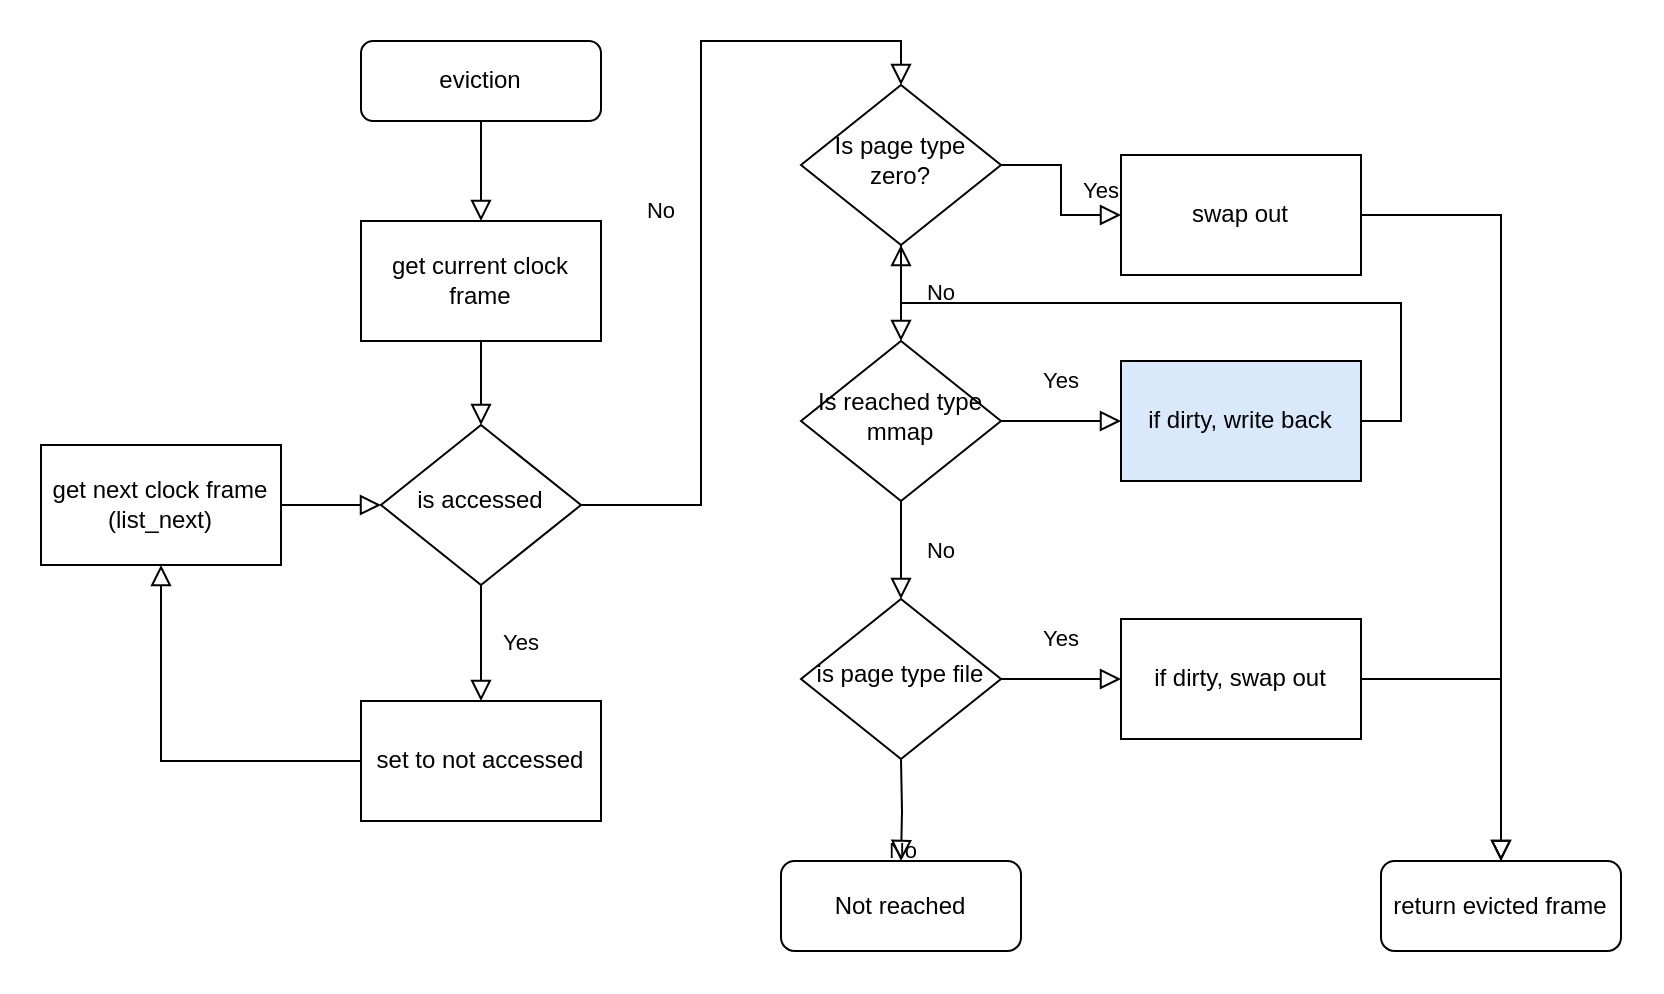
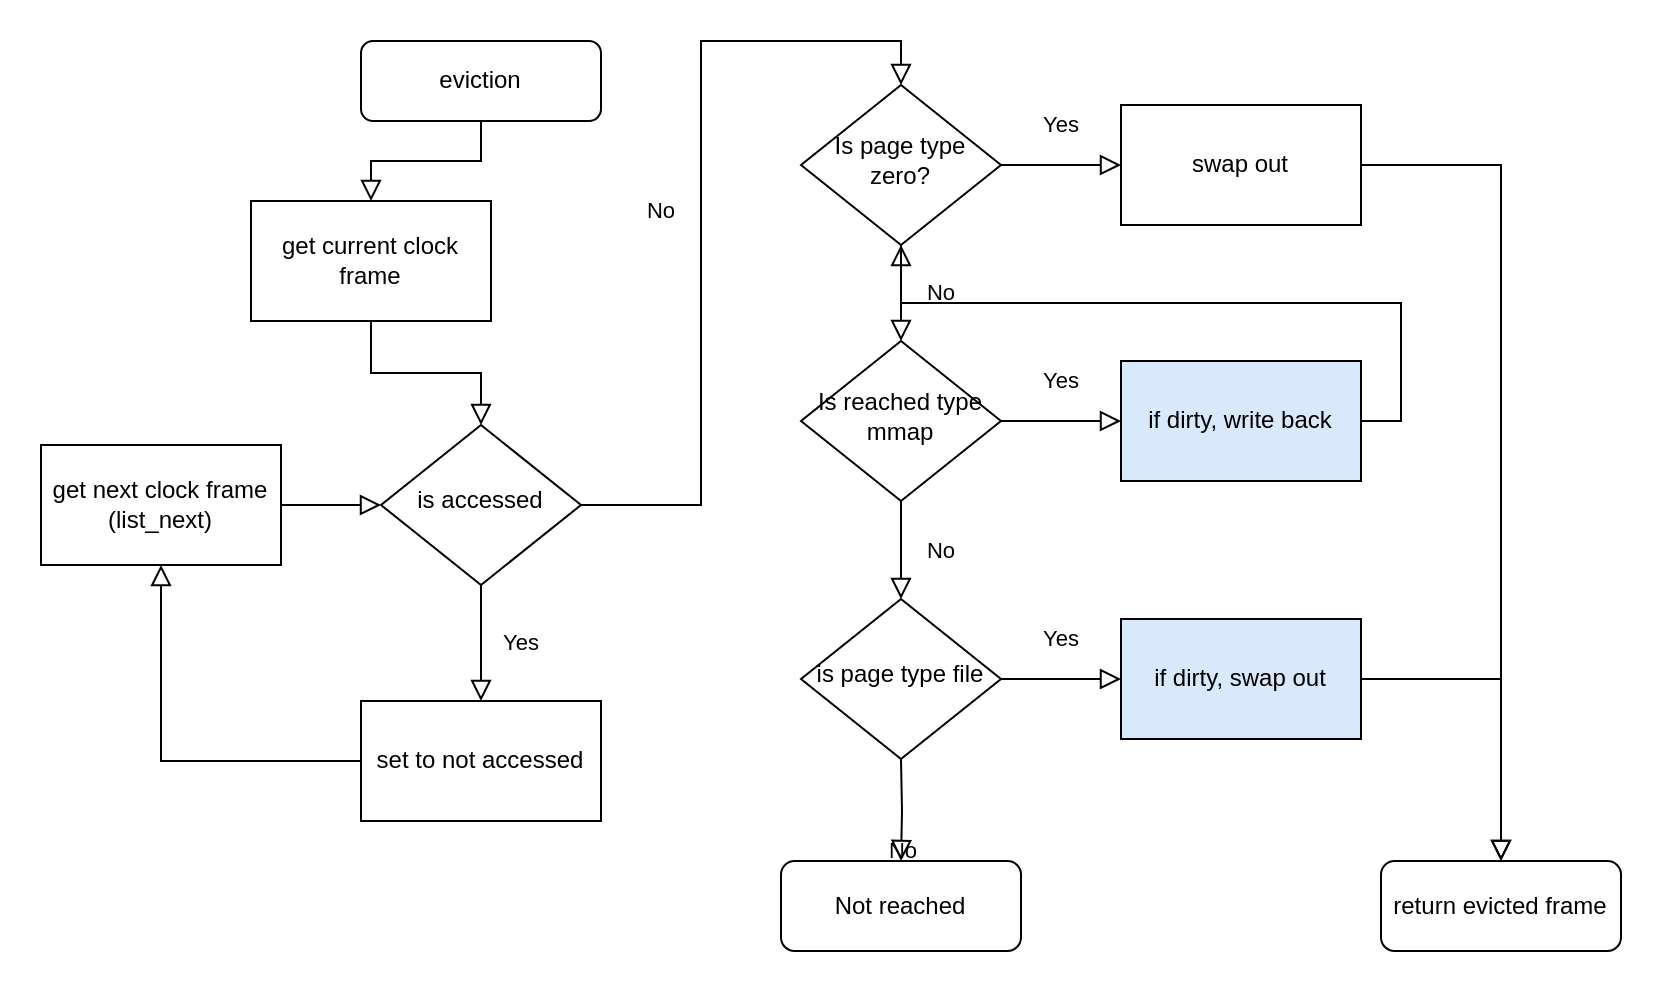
node "swap out": moved (1241, 215) -> (1241, 165)
node "get current clock frame": moved (481, 281) -> (371, 261)
node "if dirty, swap out": fillcolor #ffffff -> #dae8fc
